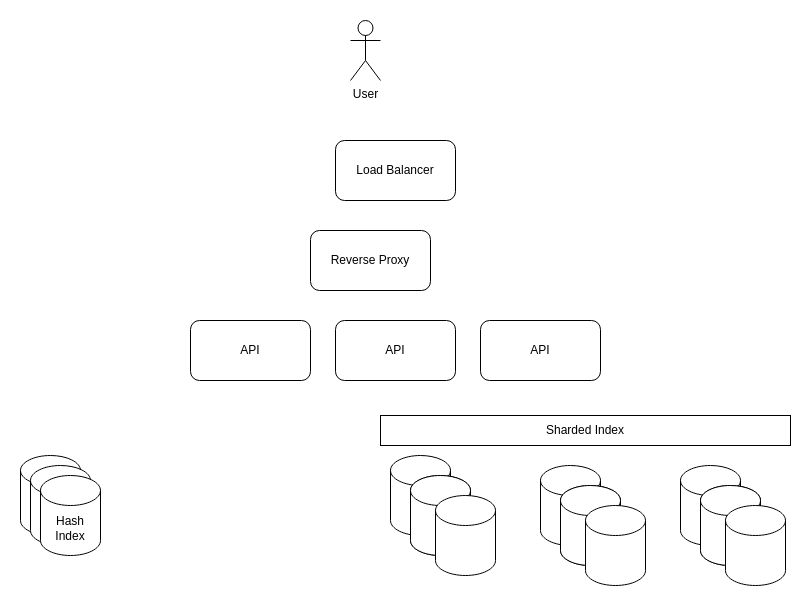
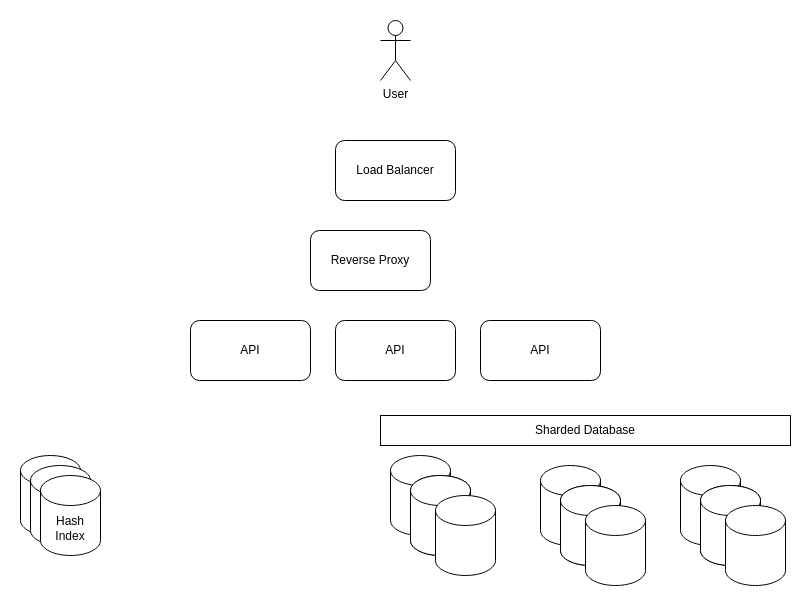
node "User": moved (366, 51) -> (396, 51)
node "Sharded Index": label "Sharded Index" -> "Sharded Database"
